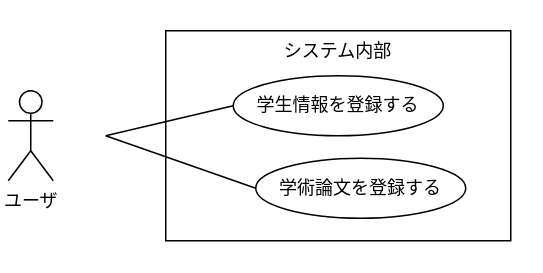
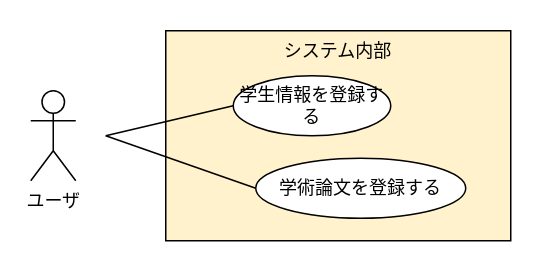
node "システム内部": fillcolor #ffffff -> #fff2cc
node "学生情報を登録する": size 210x60 -> 158x60
node "ユーザ": moved (31, 136) -> (53, 136)
